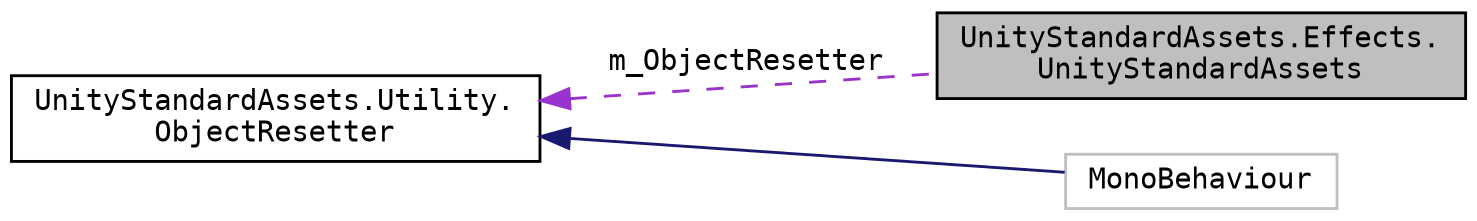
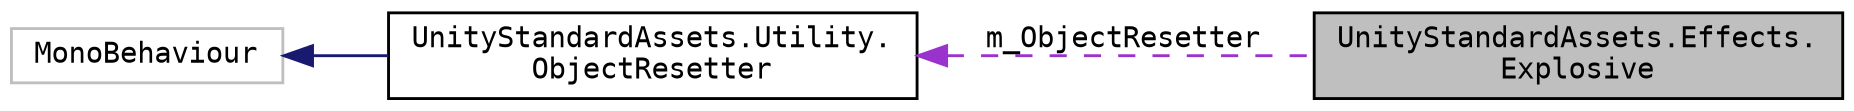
node "UnityStandardAssets.Effects. UnityStandardAssets": label "UnityStandardAssets.Effects. UnityStandardAssets" -> "UnityStandardAssets.Effects. Explosive"
edge "MonoBehaviour" -> "UnityStandardAssets.Utility. ObjectResetter": reversed
